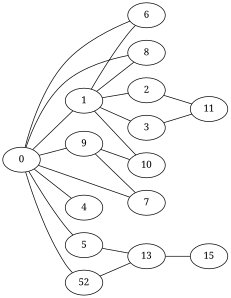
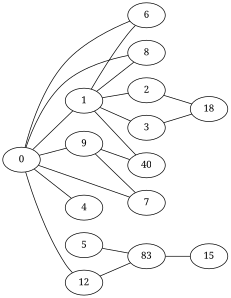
node "11": label "11" -> "18"
node "10": label "10" -> "40"
edge "0" -- "5": removed
node "13": label "13" -> "83"
node "52": label "52" -> "12"
